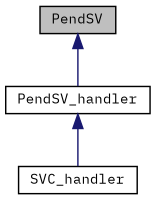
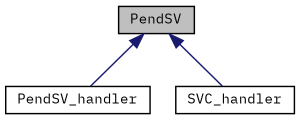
edge "SVC_handler" -> "PendSV_handler": now "SVC_handler" -> "PendSV"
